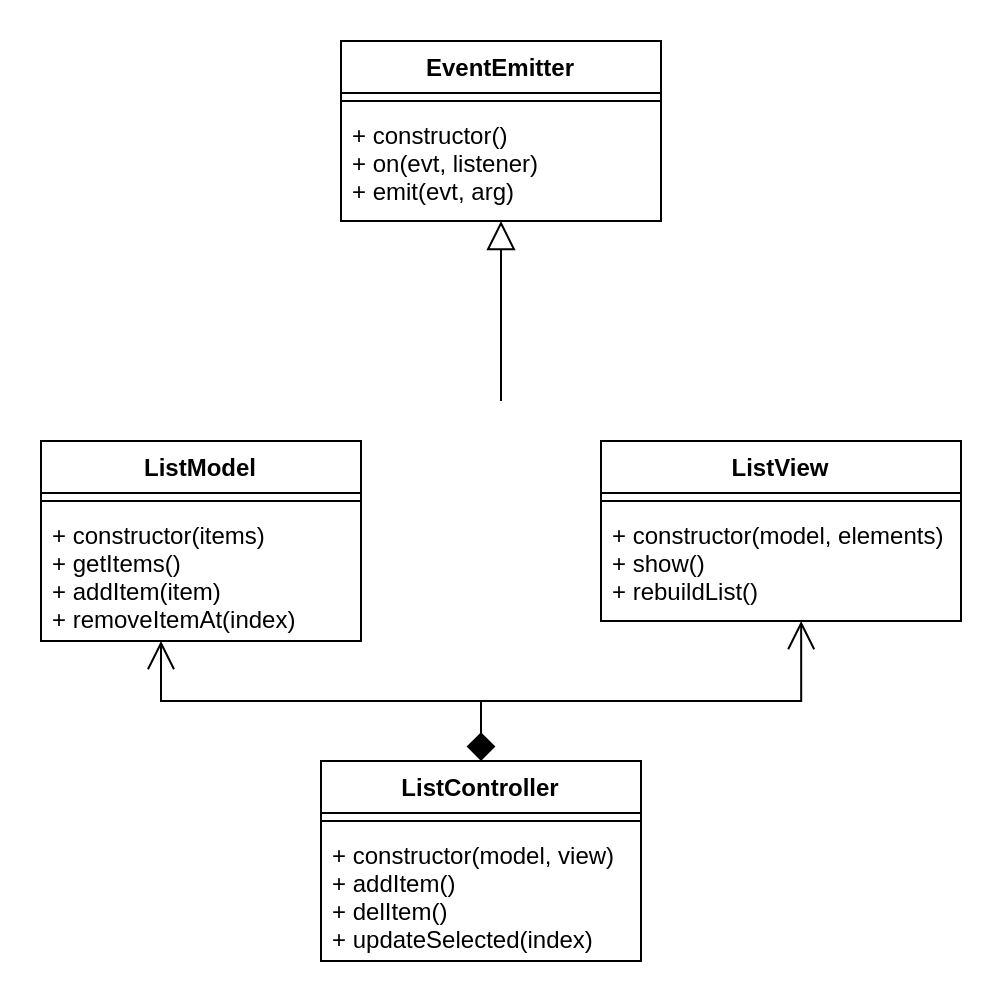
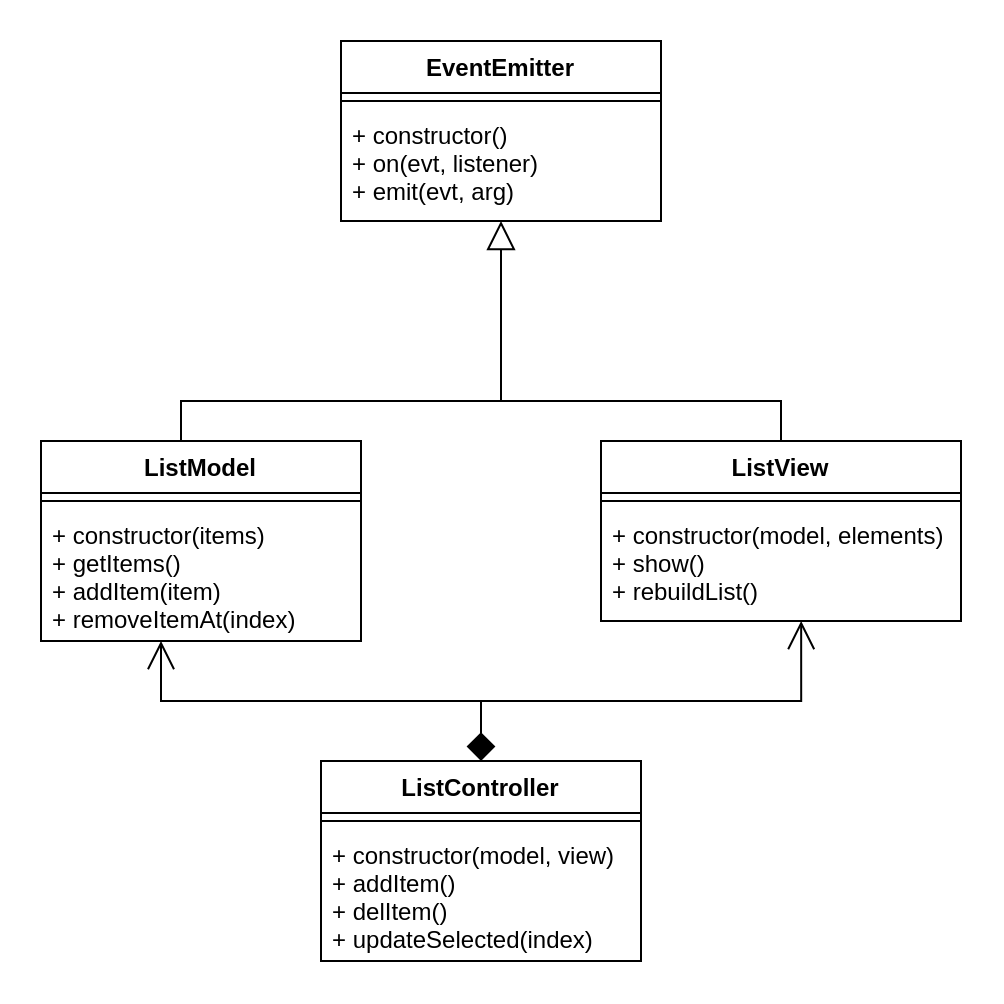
edge "ListView" -- "ListModel": added
